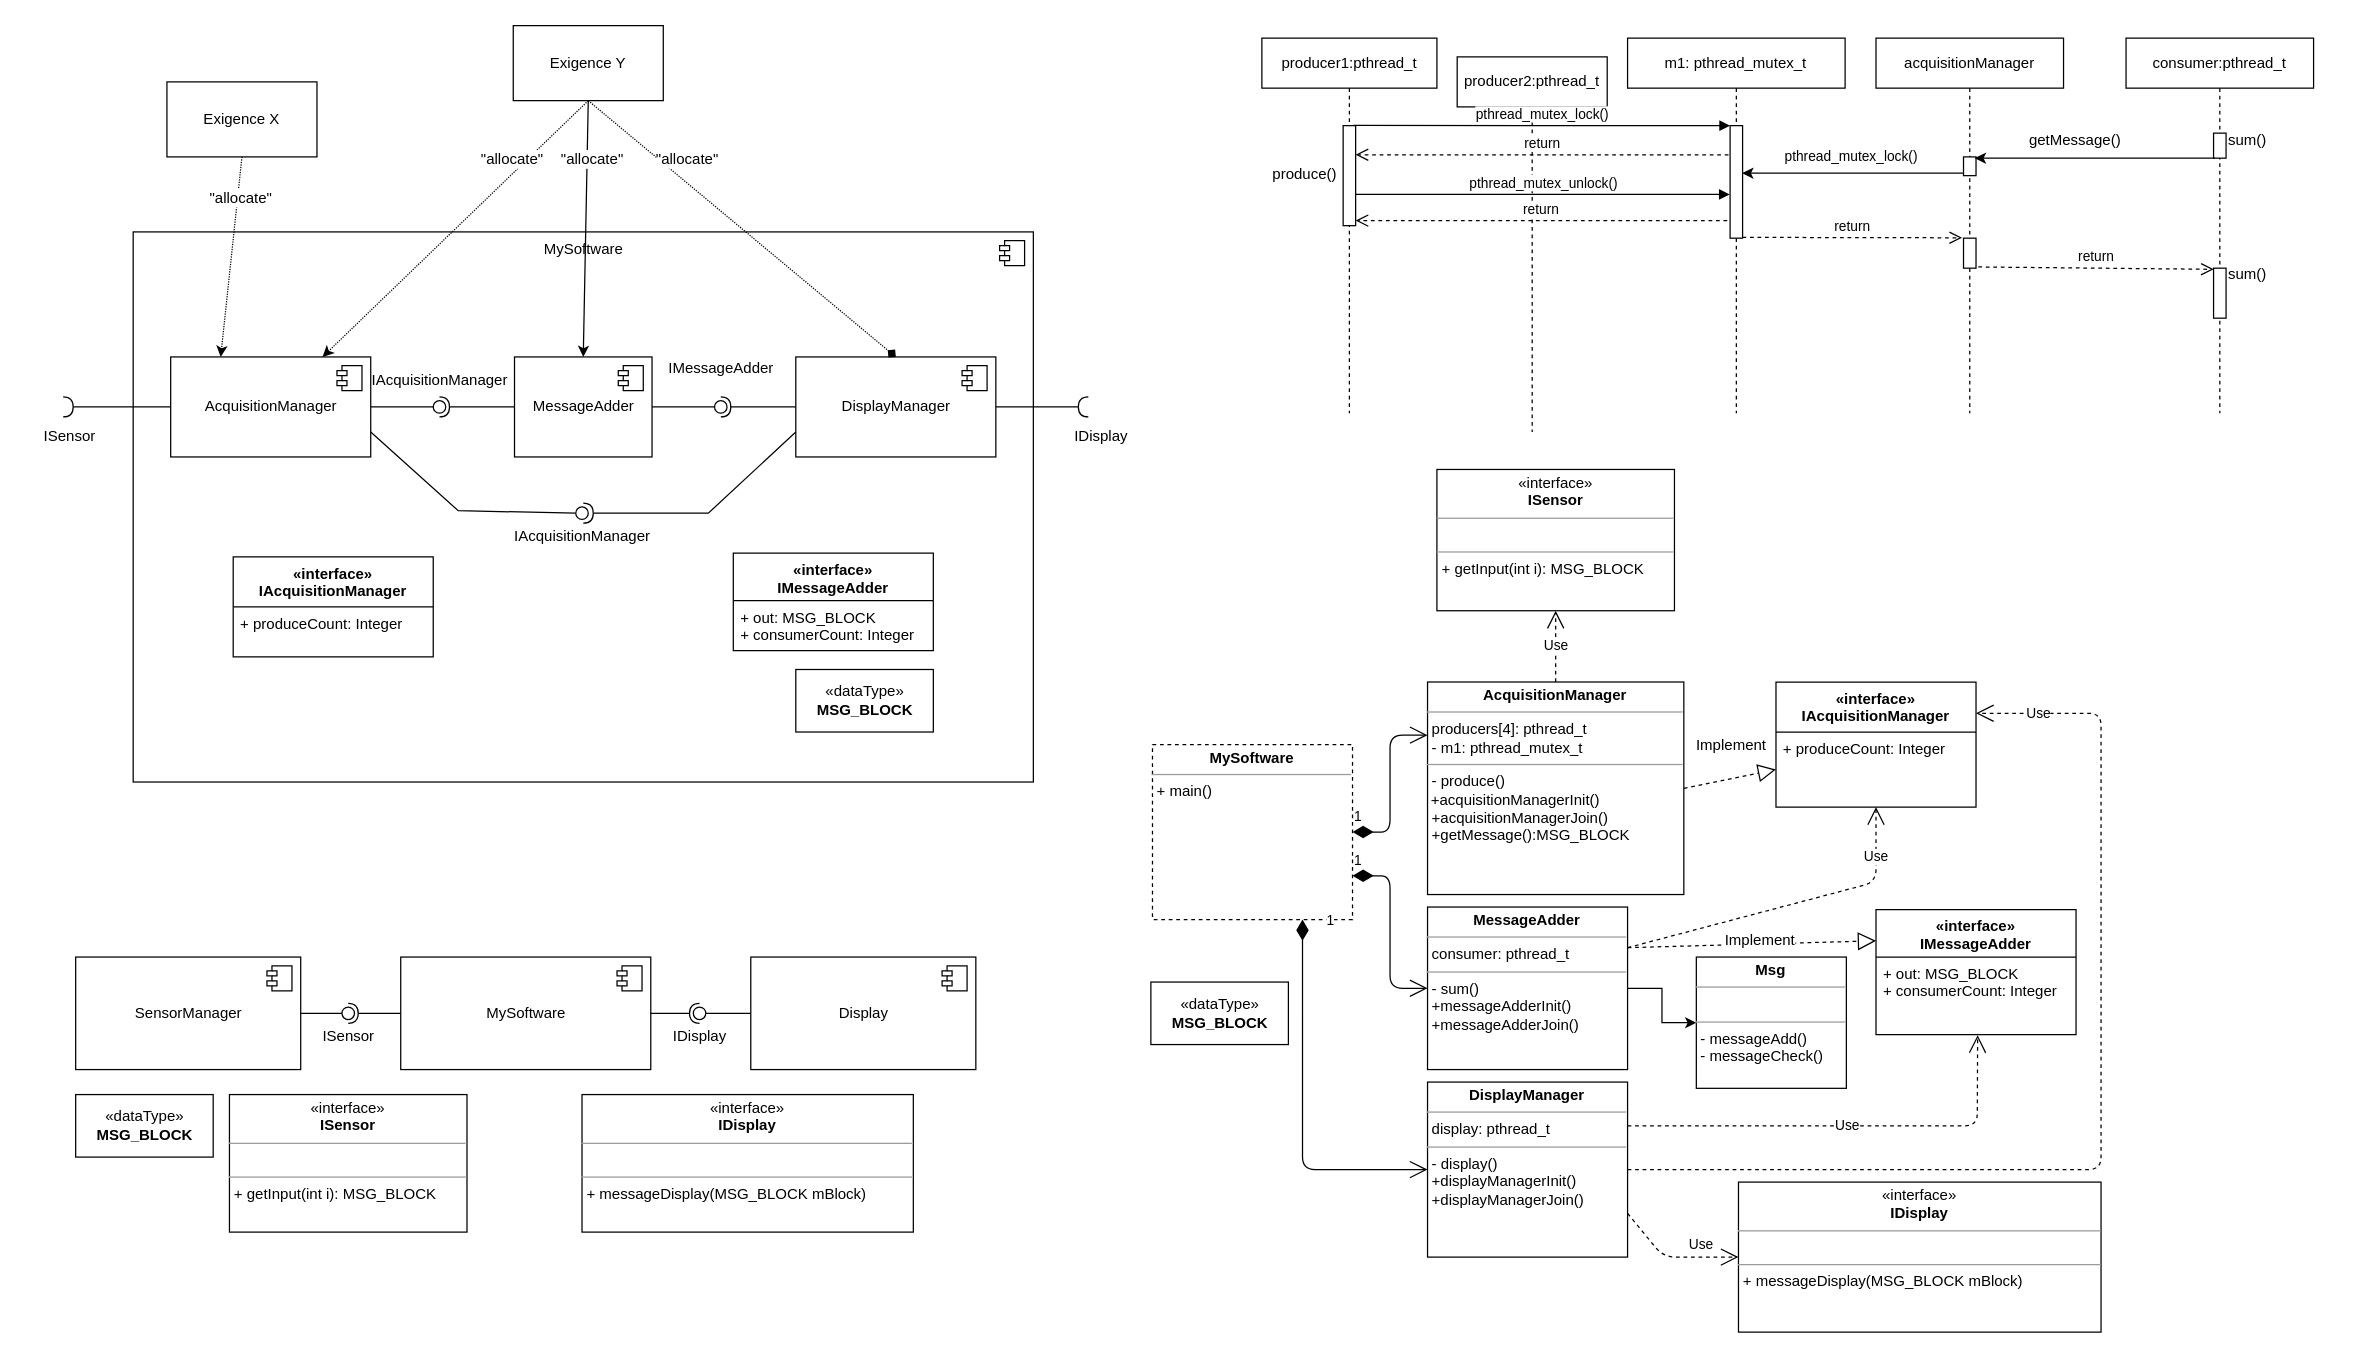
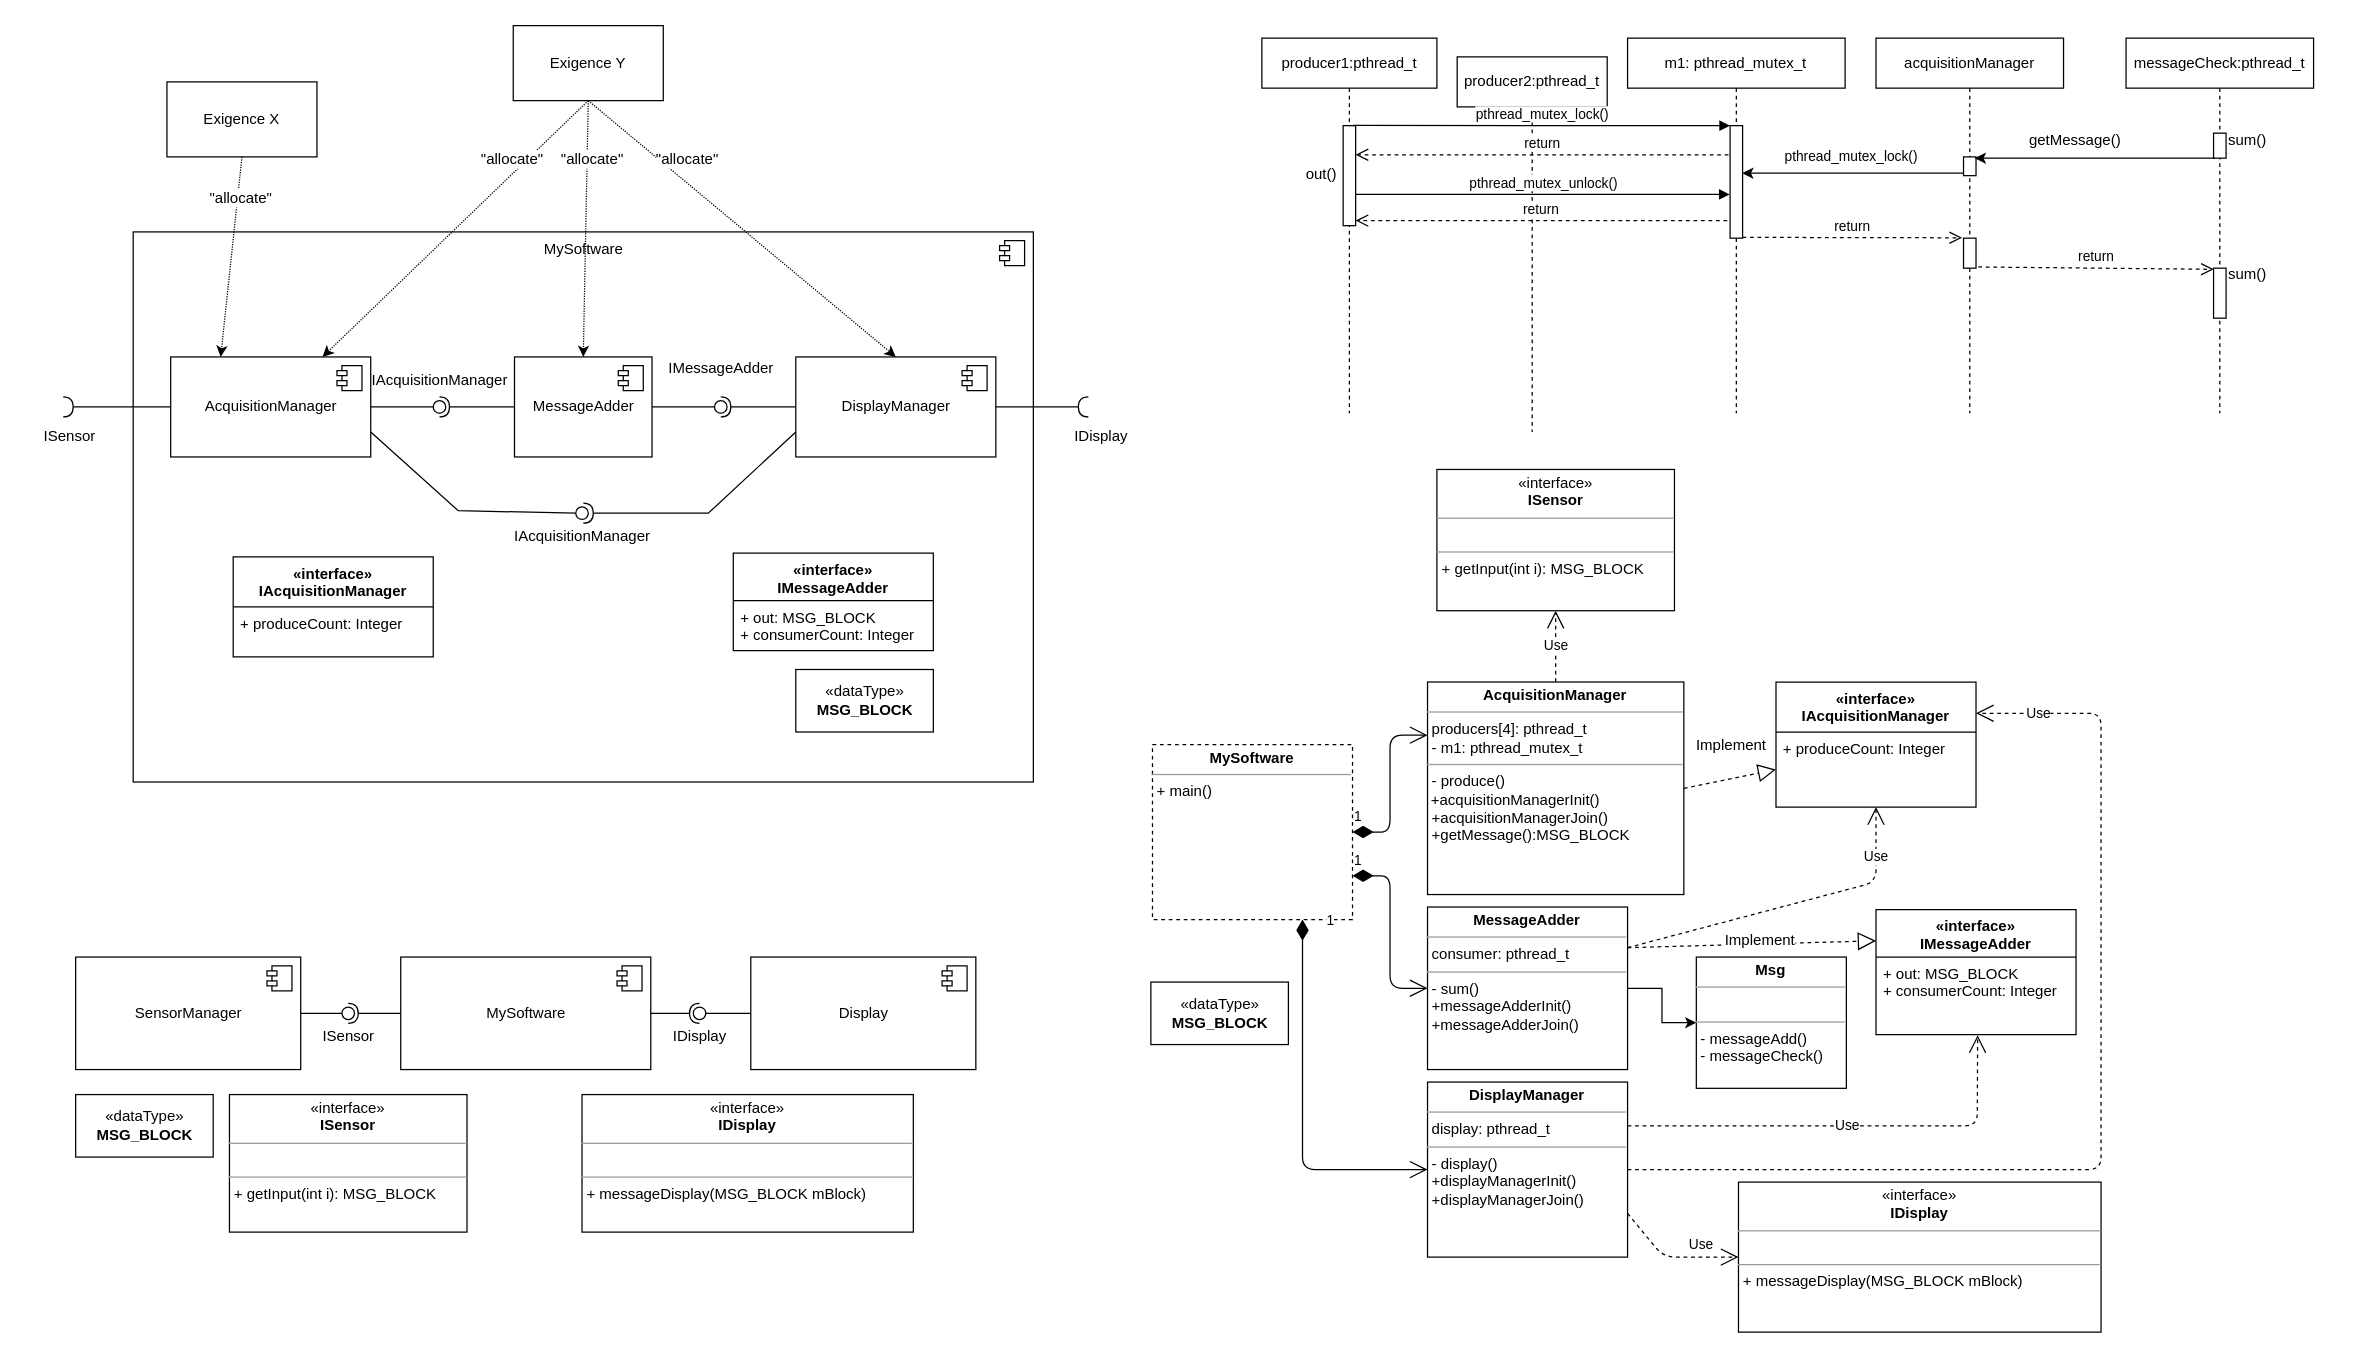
node "consumer:pthread_t": label "consumer:pthread_t" -> "messageCheck:pthread_t"
node "produce()": label "produce()" -> "out()"
edge "Exigence Y" -> "MessageAdder": style solid -> dashed
edge "Exigence Y" -> "DisplayManager": arrowhead diamond -> classic
